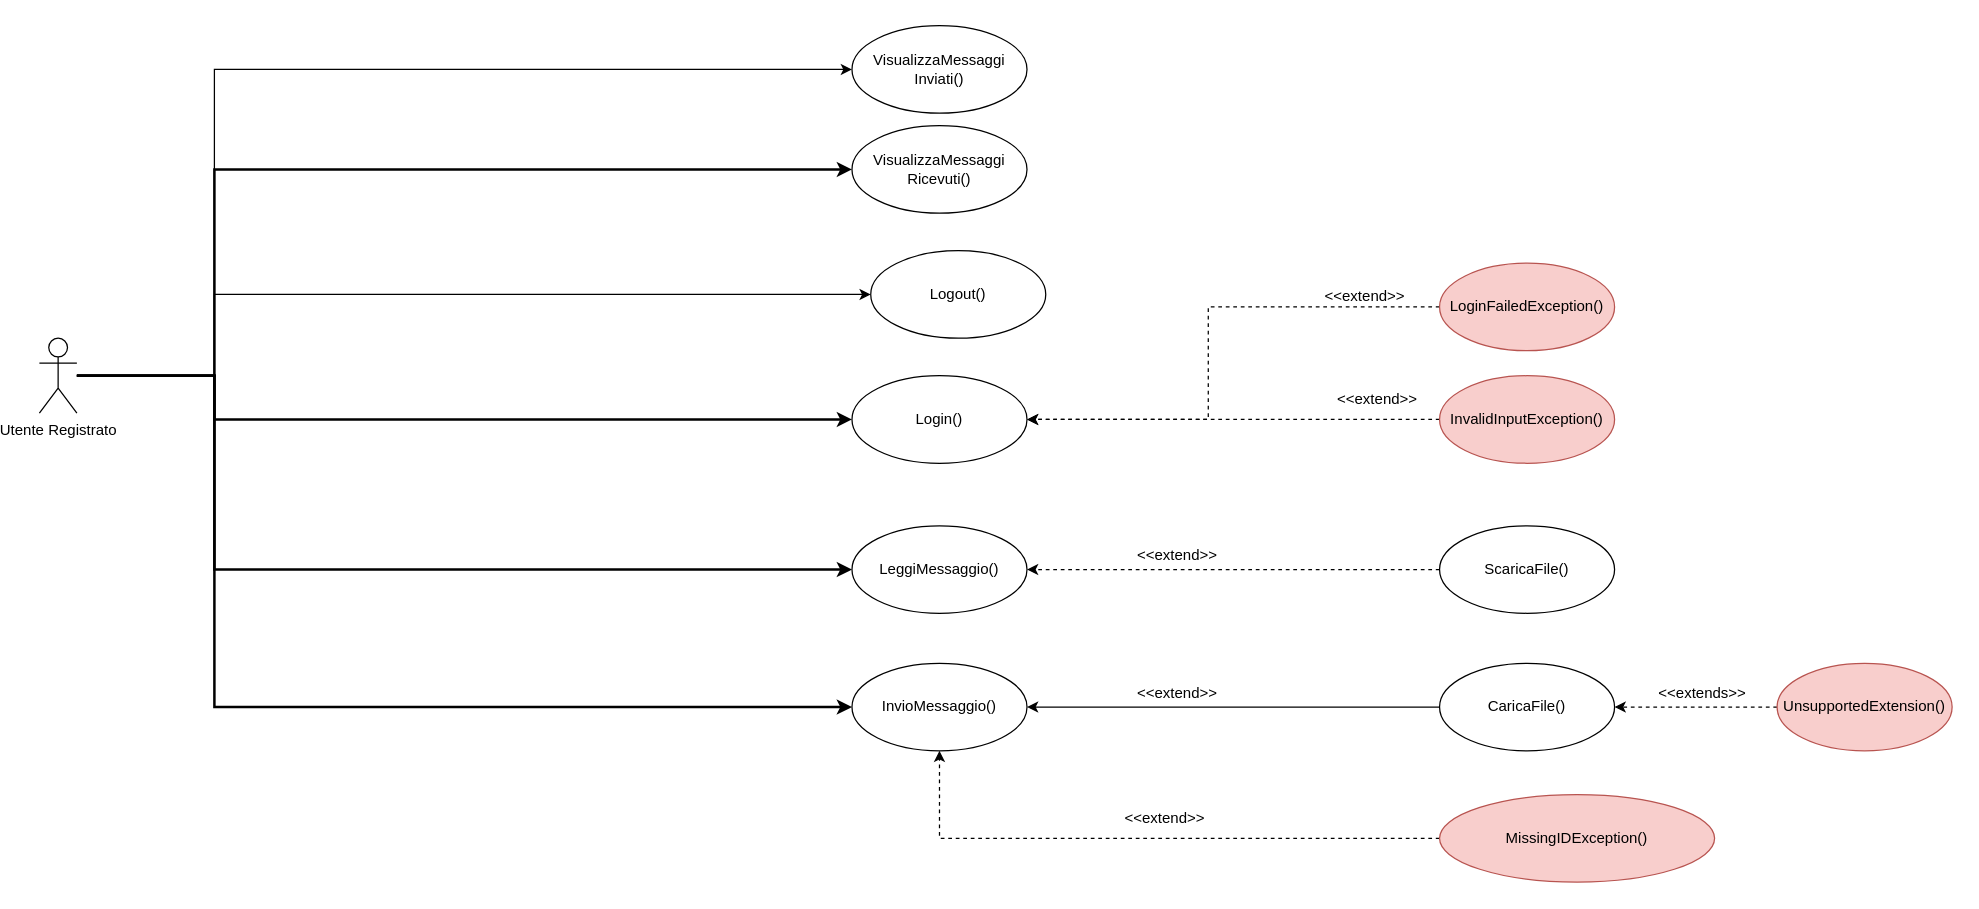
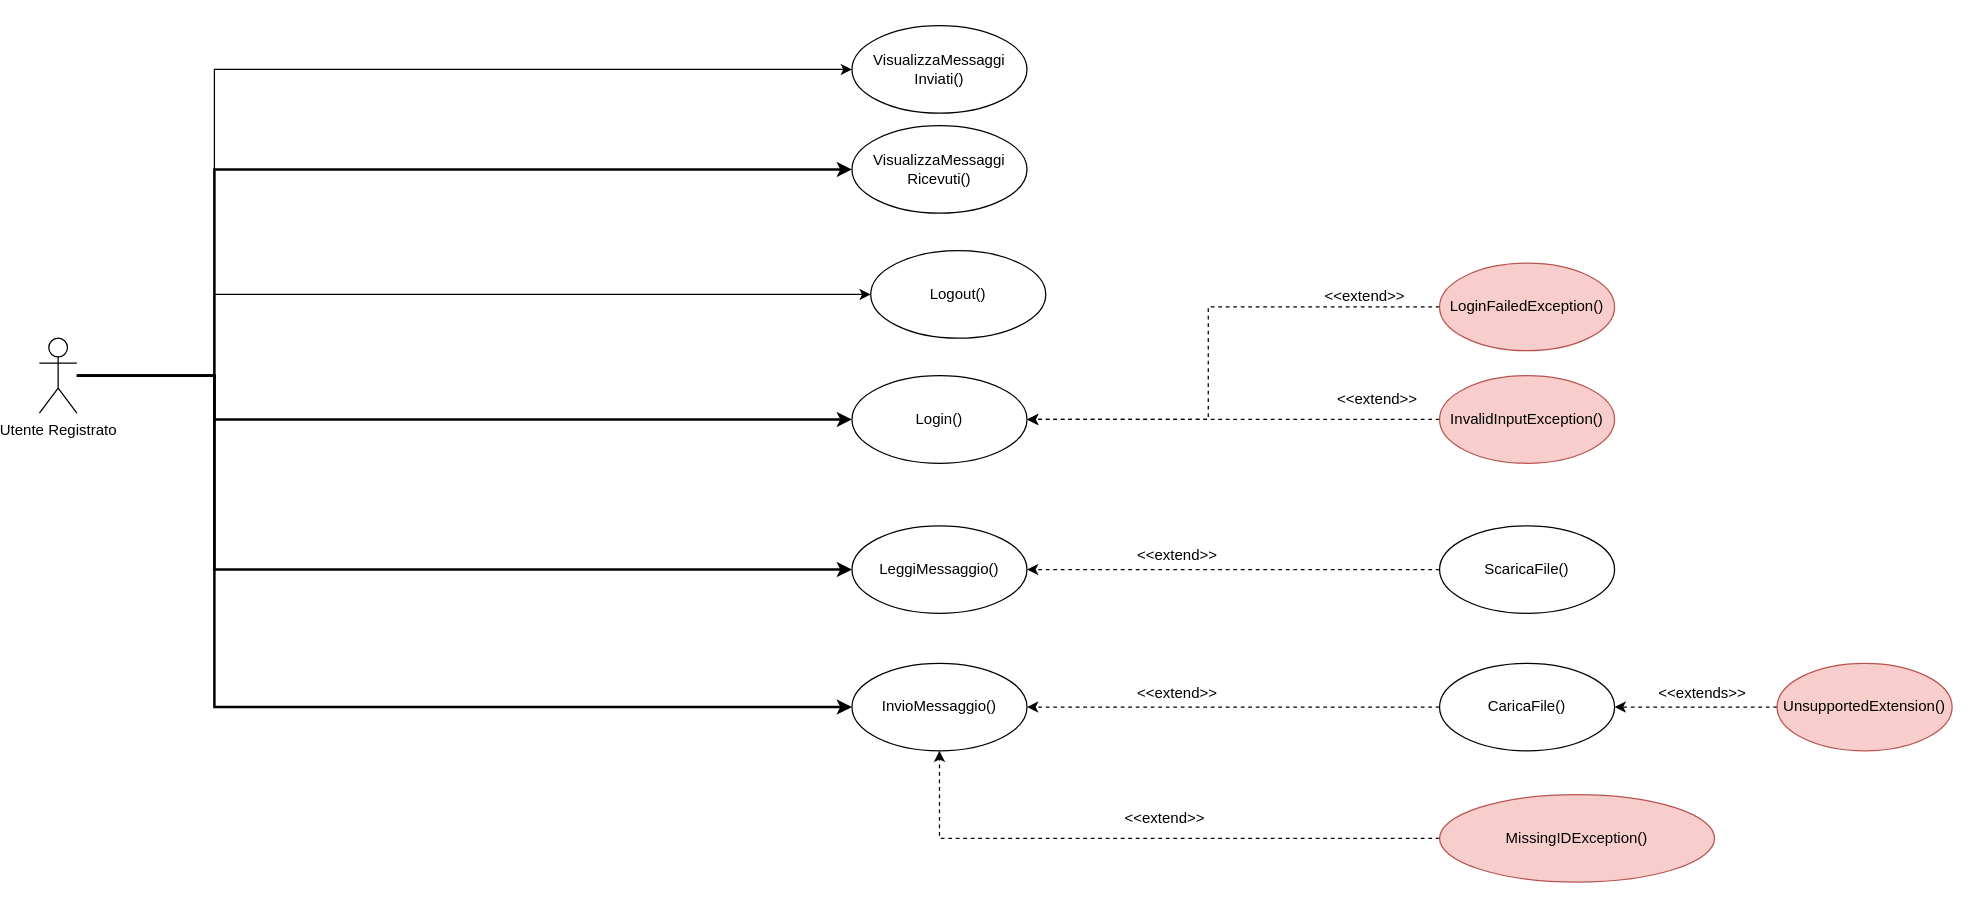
edge "CaricaFile()" -> "InvioMessaggio()": style solid -> dashed
